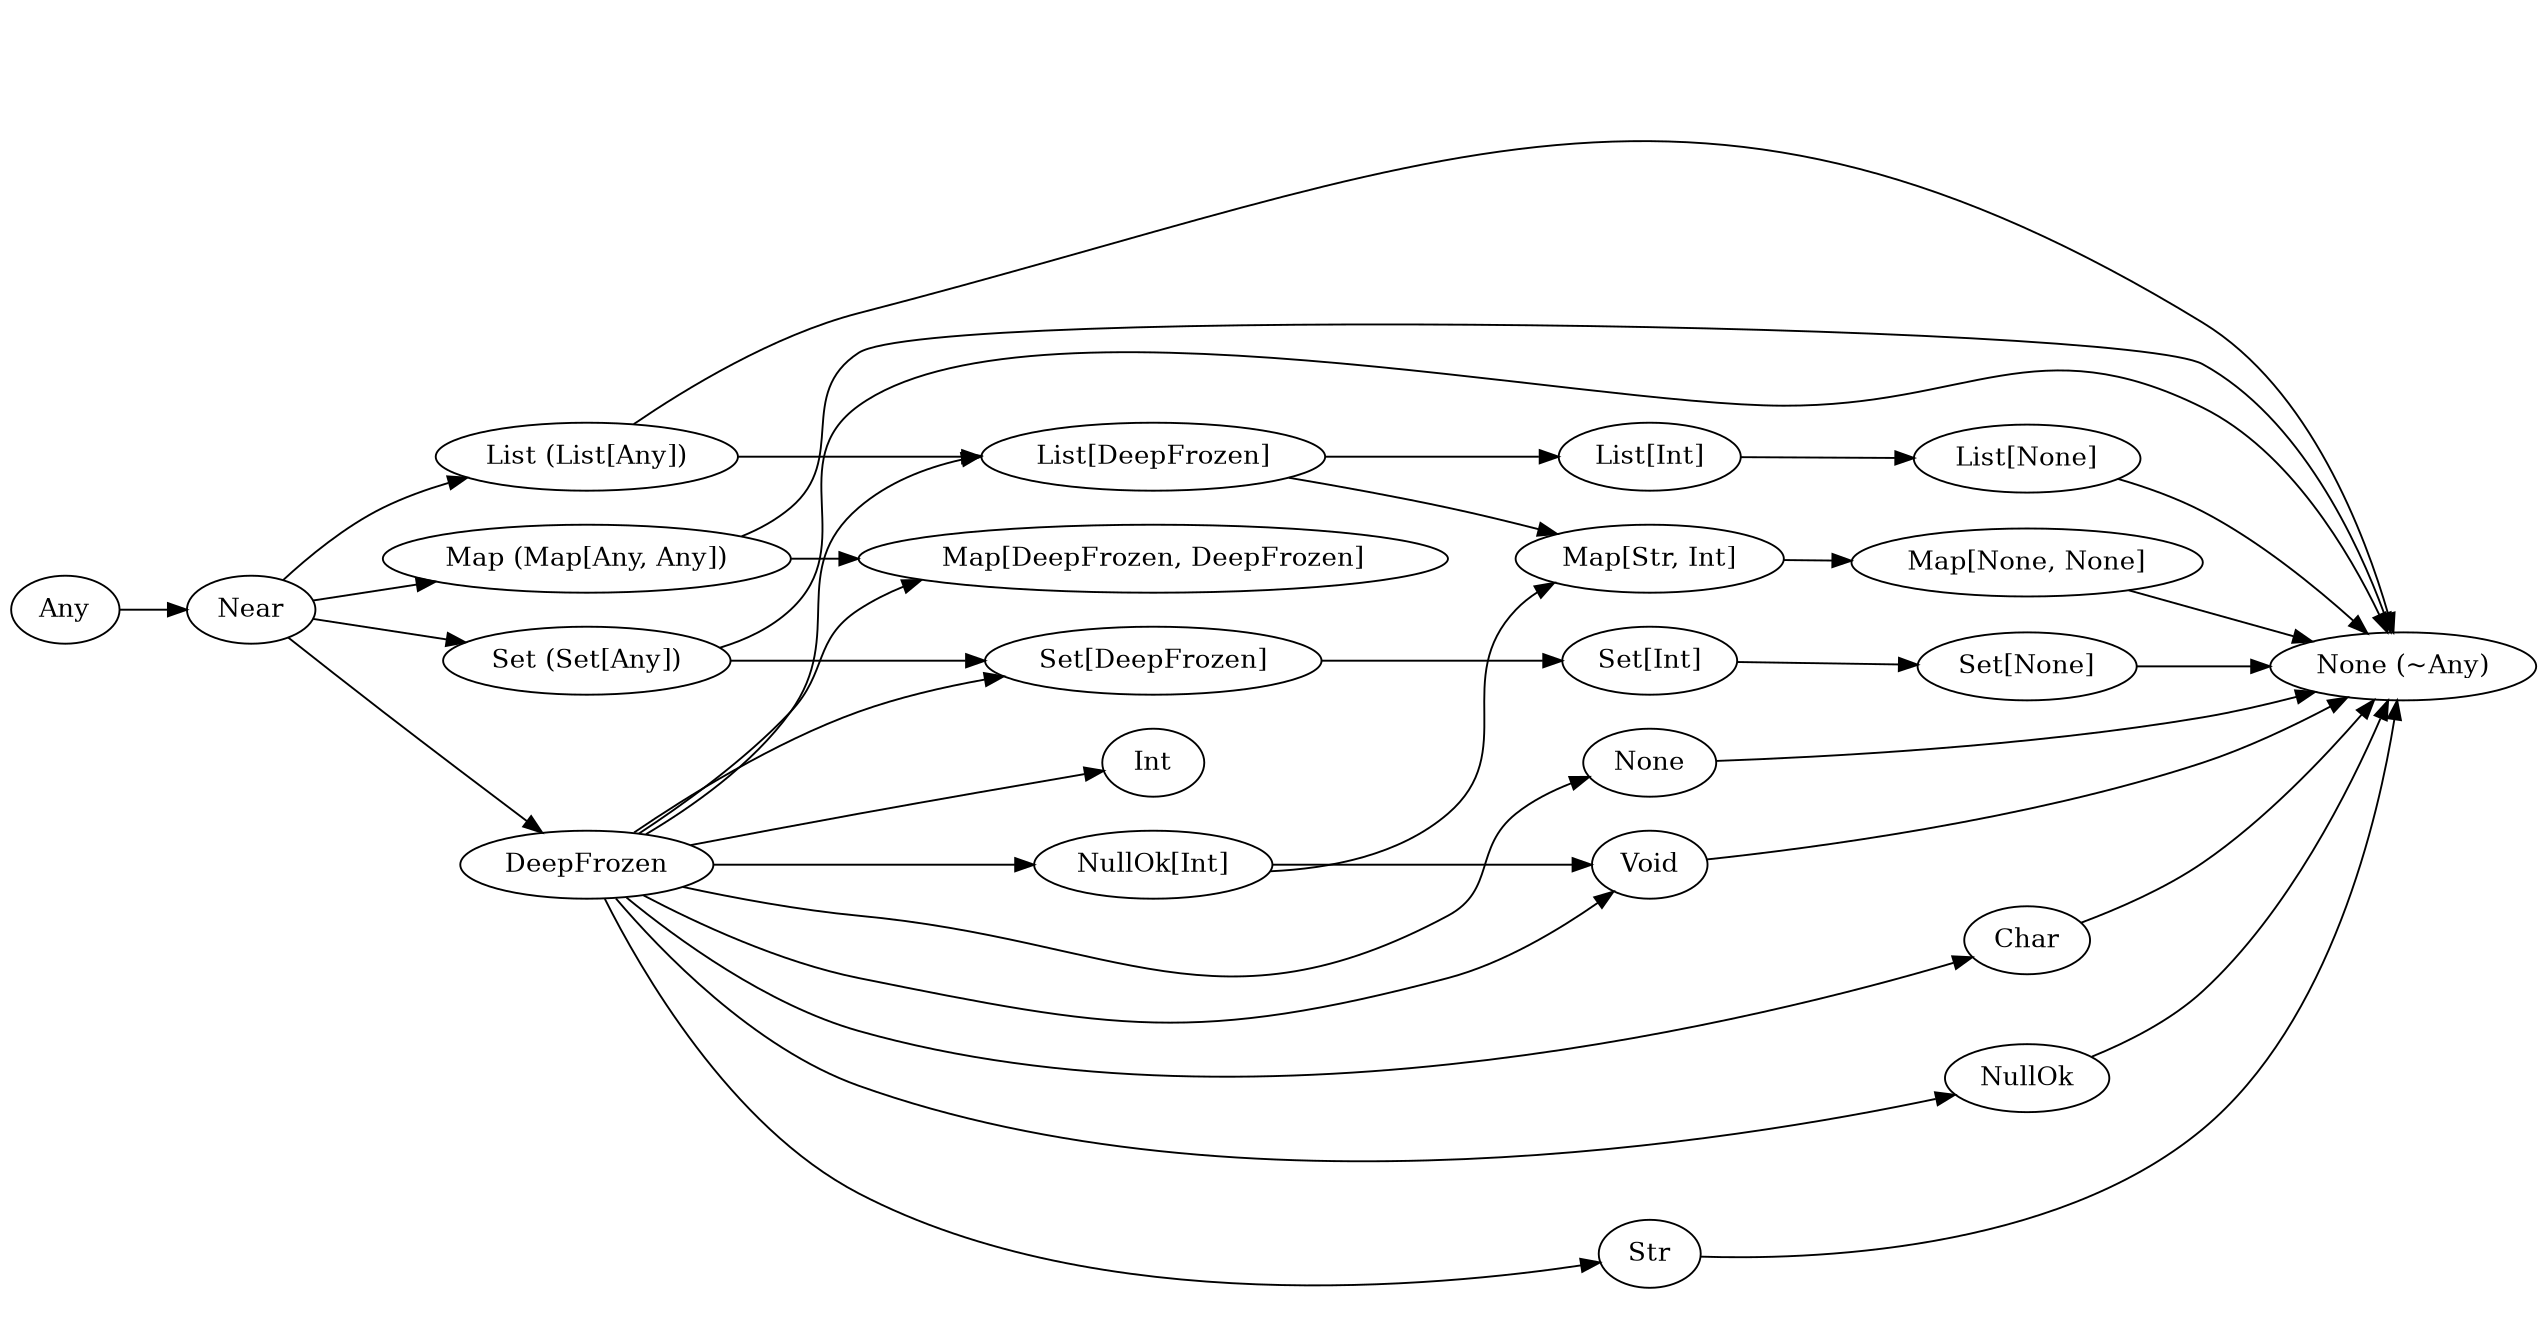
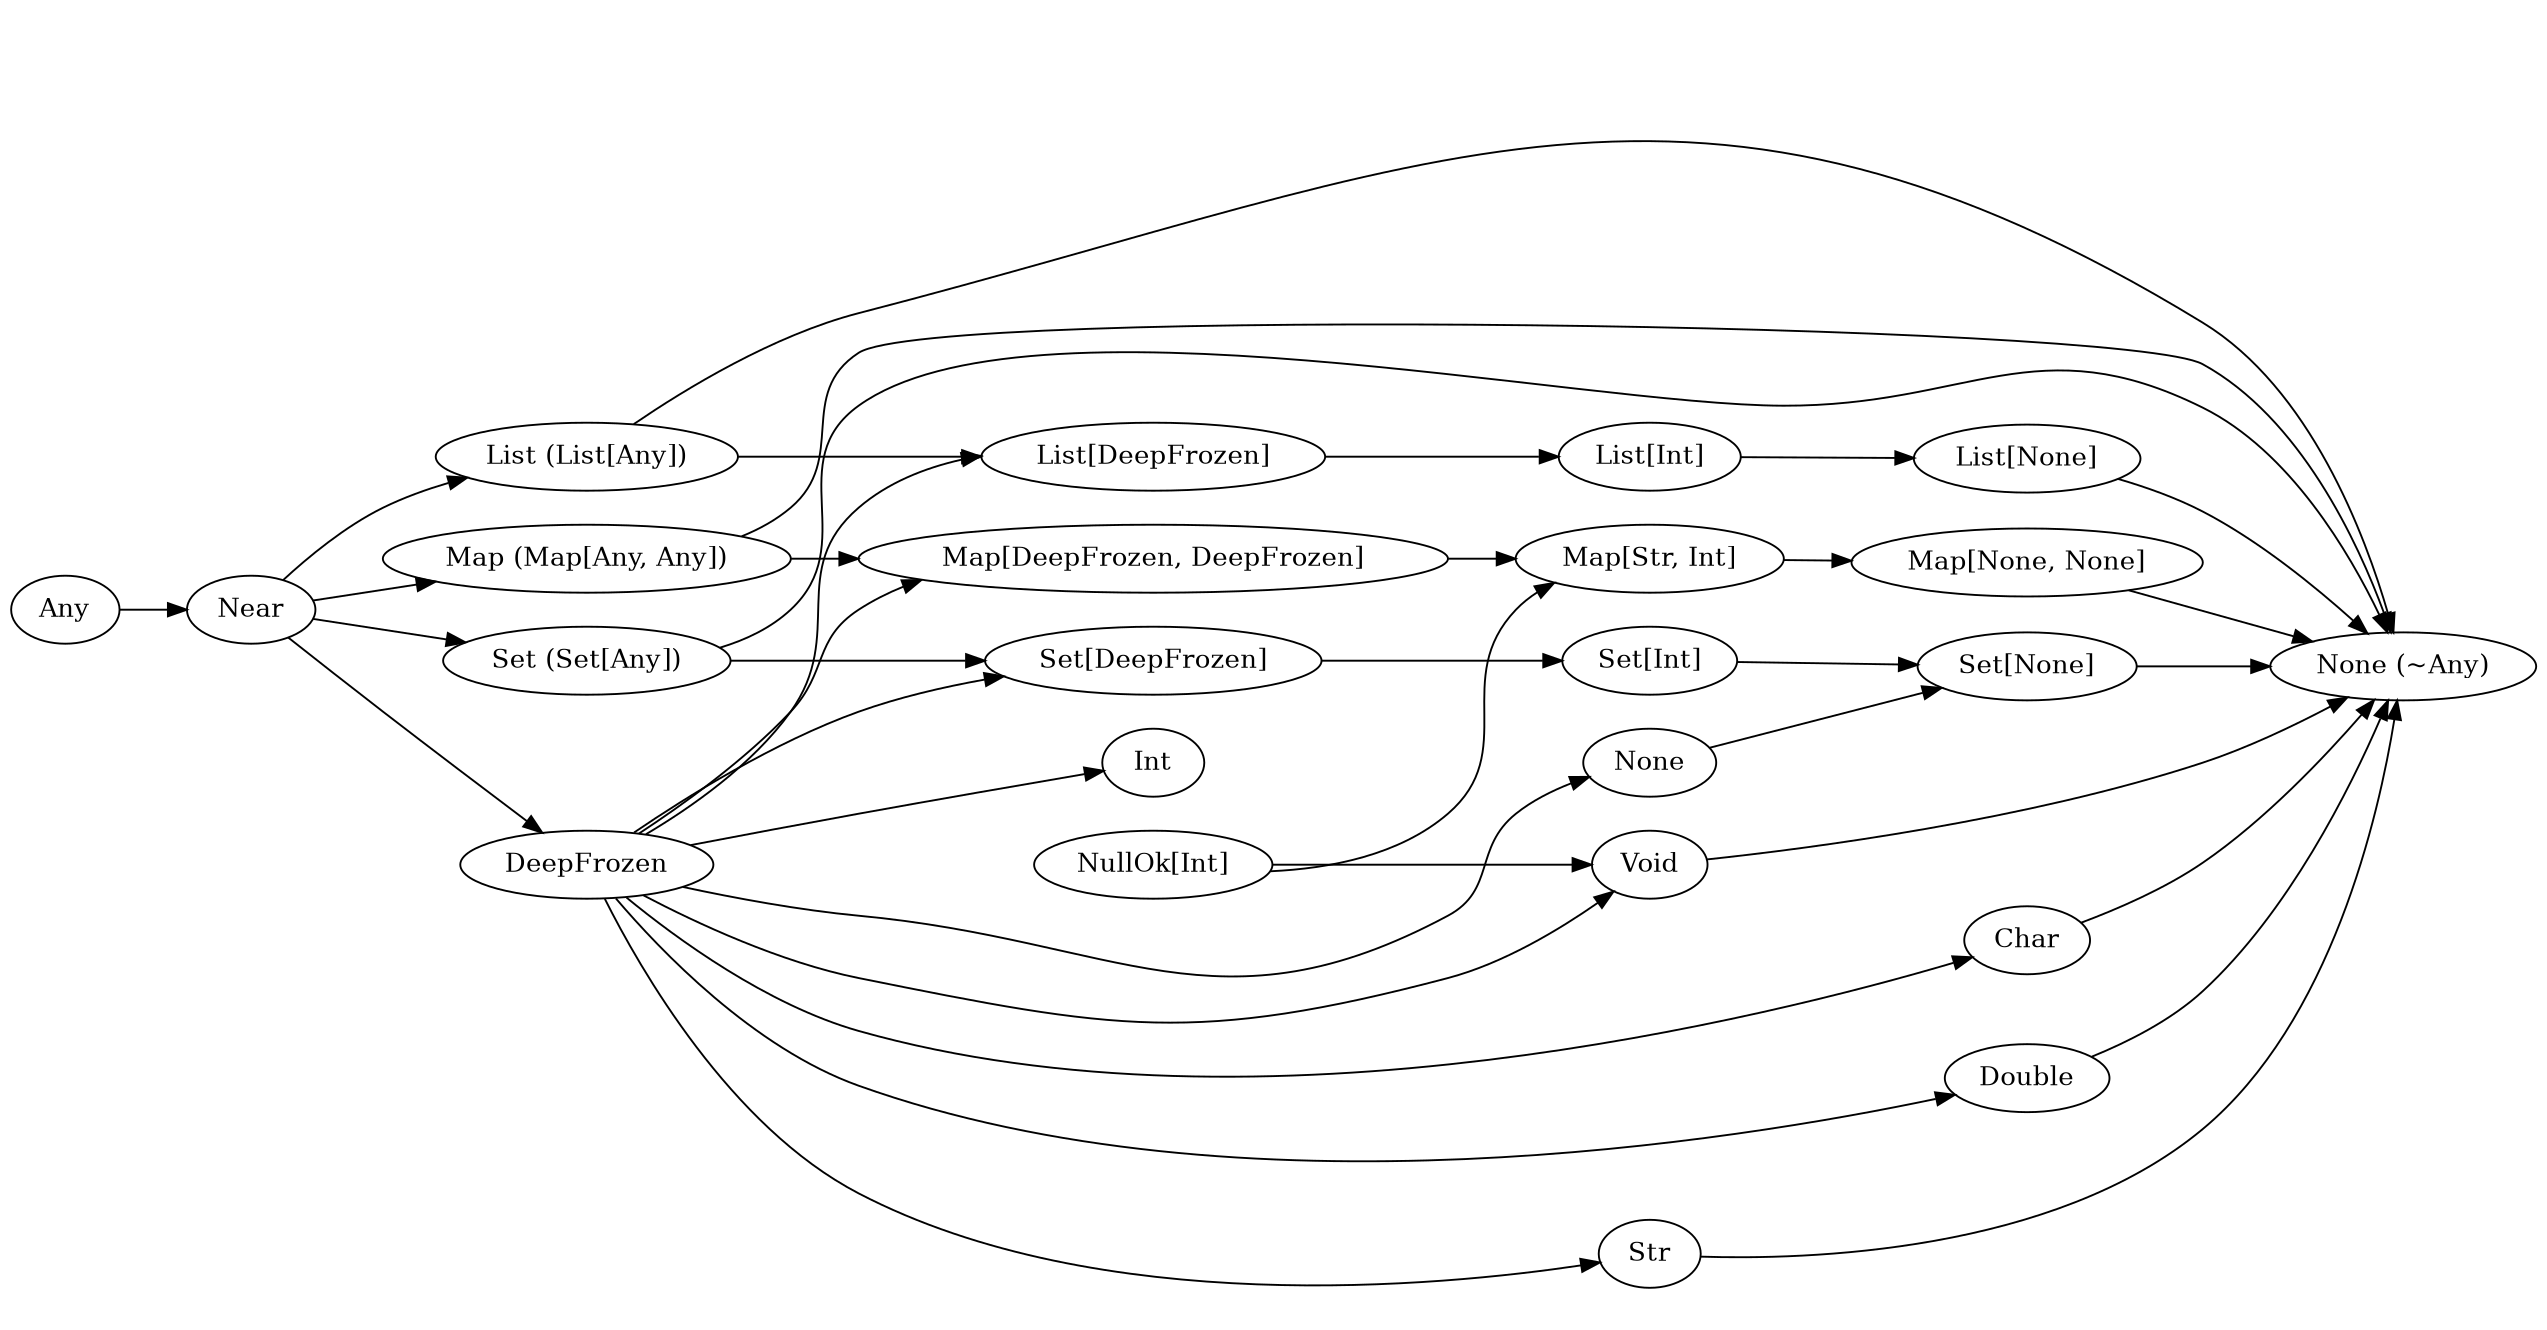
edge "List[DeepFrozen]" -> "Map[Str, Int]": now "Map[DeepFrozen, DeepFrozen]" -> "Map[Str, Int]"
edge "None" -> "None (~Any)": now "None" -> "Set[None]"
edge "DeepFrozen" -> "NullOk[Int]": removed
node "NullOk": label "NullOk" -> "Double"
